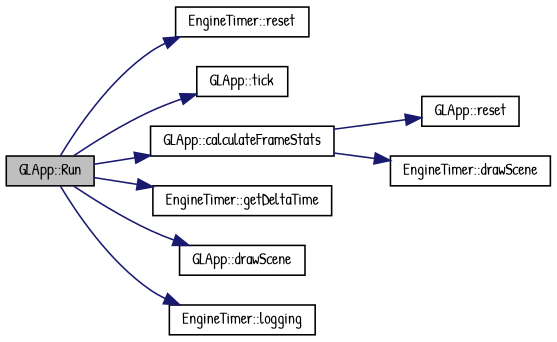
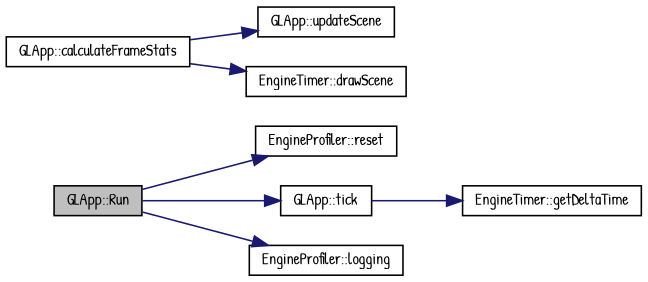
node "EngineTimer::reset": label "EngineTimer::reset" -> "EngineProfiler::reset"
node "GLApp::reset": label "GLApp::reset" -> "GLApp::updateScene"
edge "GLApp::Run" -> "GLApp::calculateFrameStats": removed
edge "GLApp::Run" -> "EngineTimer::getDeltaTime": now "GLApp::tick" -> "EngineTimer::getDeltaTime"
node "GLApp::drawScene": removed
node "EngineTimer::logging": label "EngineTimer::logging" -> "EngineProfiler::logging"
